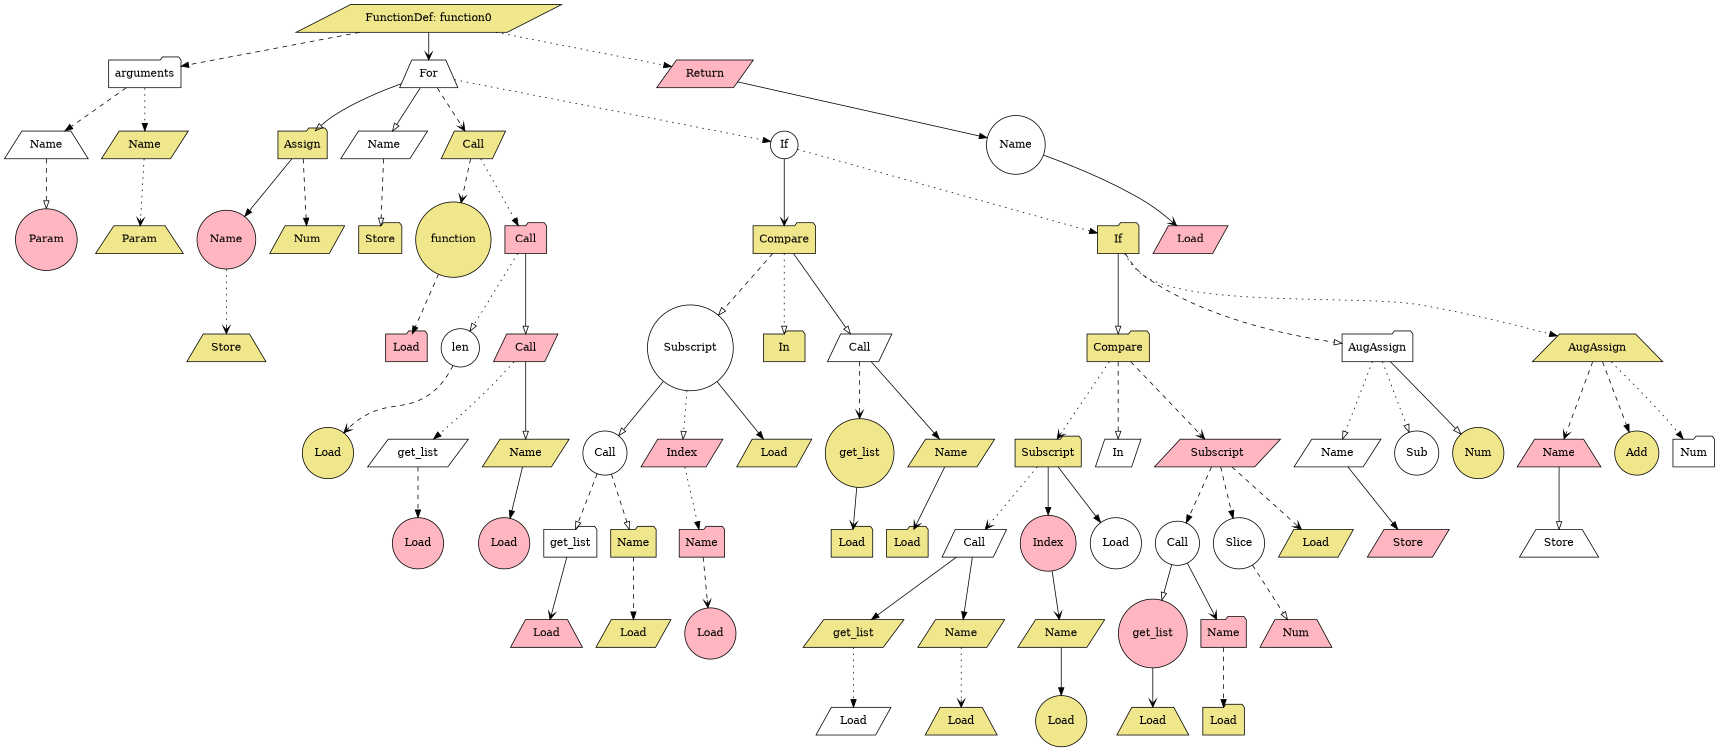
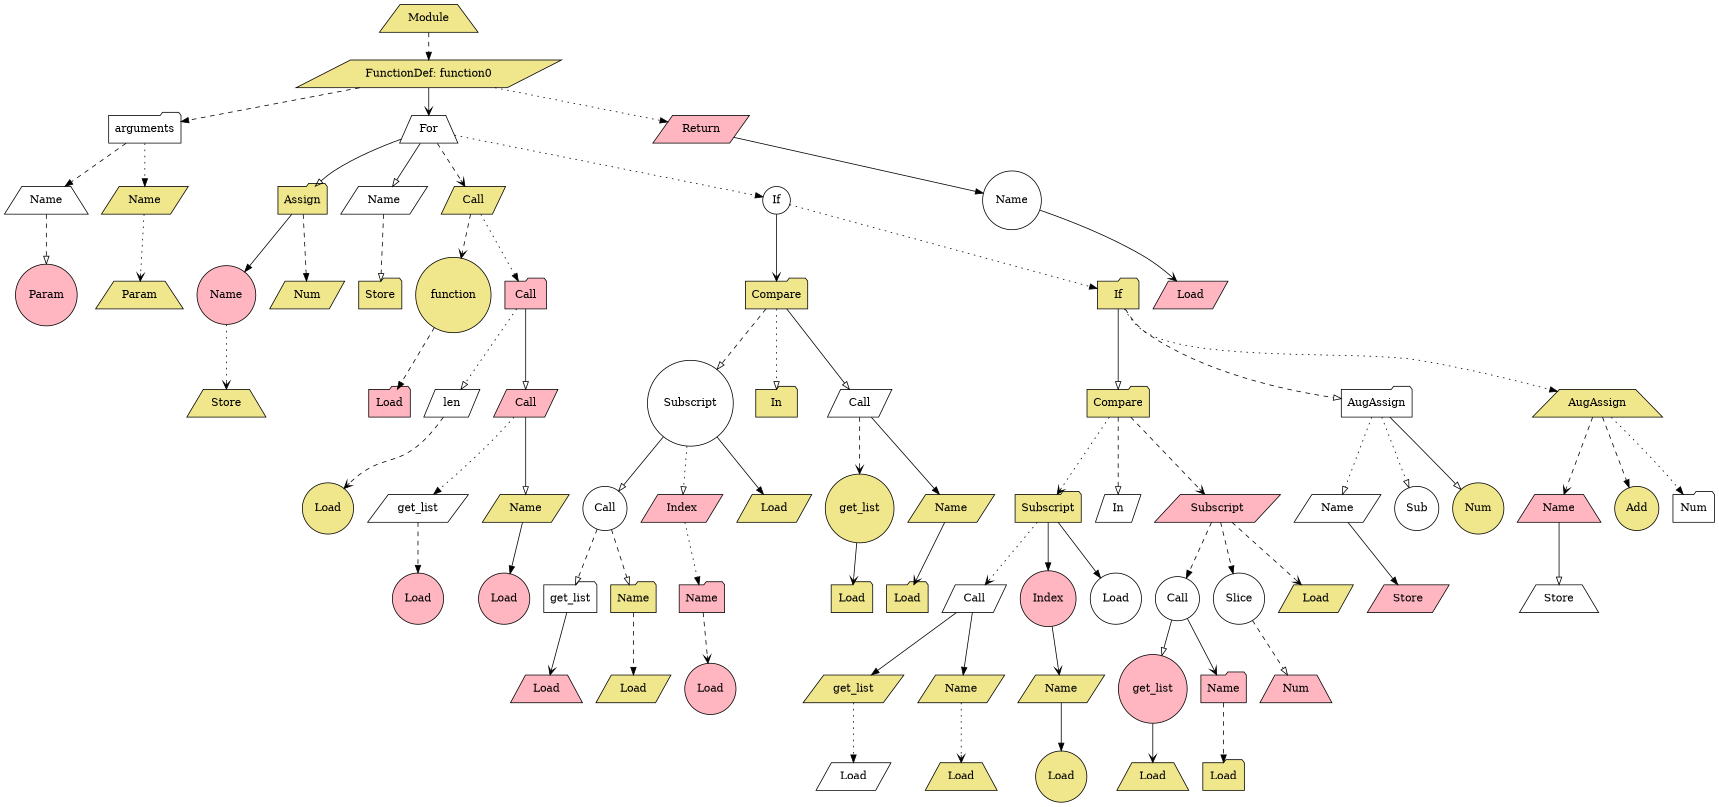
node "Module": added
node "len": shape circle -> parallelogram
